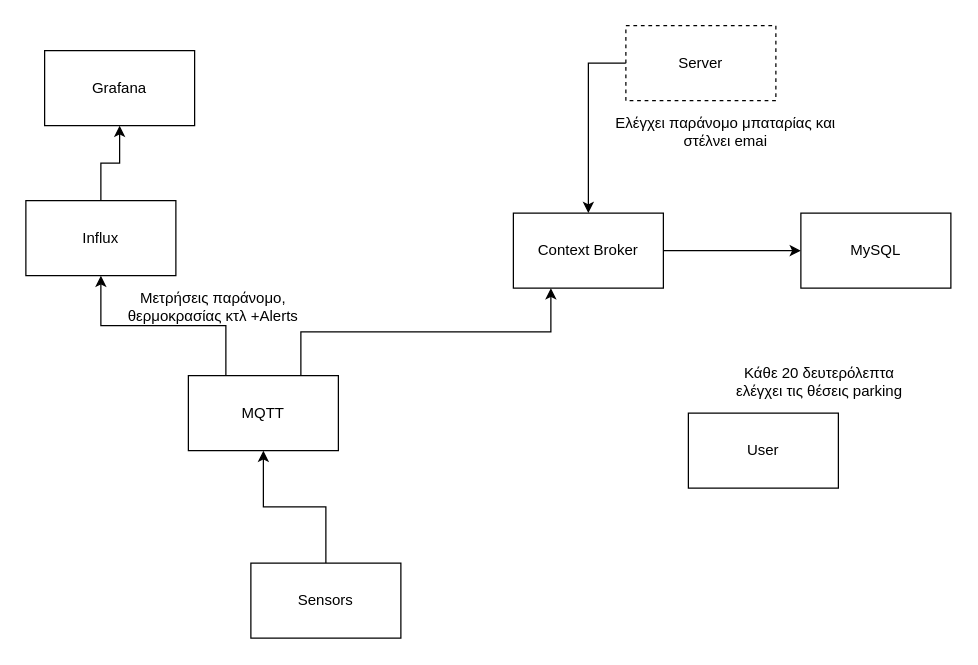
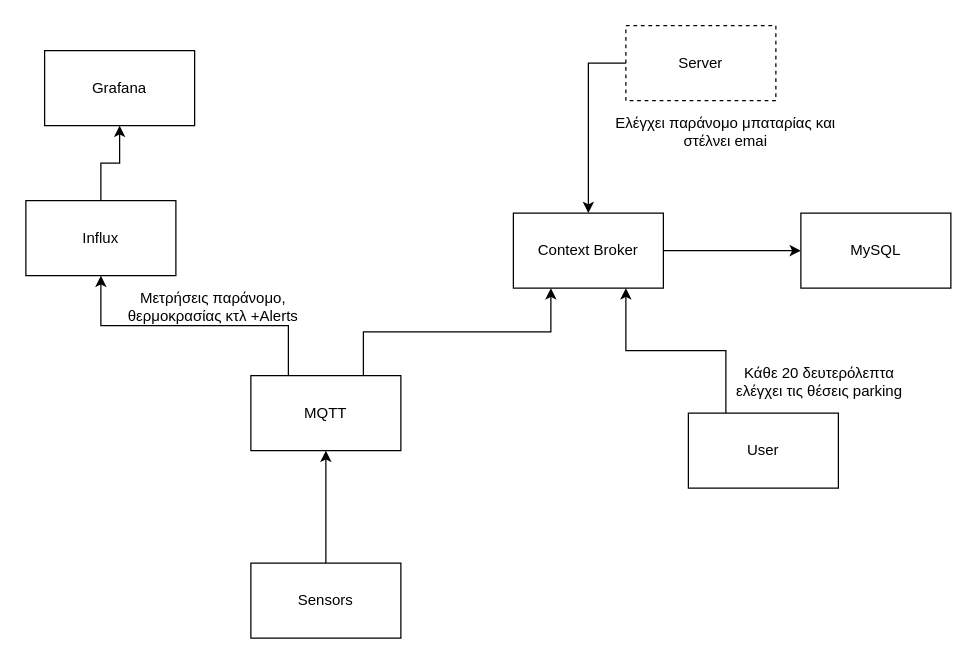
edge "User" -> "Context Broker": added
node "MQTT": moved (263, 413) -> (326, 413)
